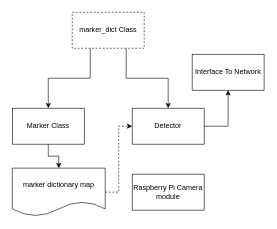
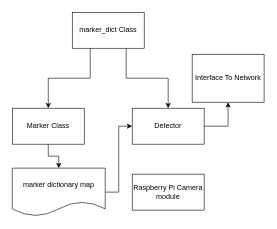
node "marker_dict Class": style dashed -> solid
node "Interface To Network": size 72x36 -> 72x48
edge "marker dictionary map" -> "Detector": style dashed -> solid
